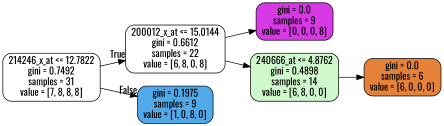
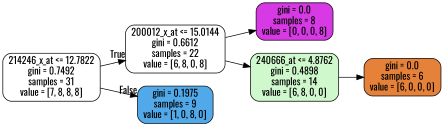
node "gini = 0.0 samples = 9 value = [0, 0, 0, 8]": label "gini = 0.0 samples = 9 value = [0, 0, 0, 8]" -> "gini = 0.0 samples = 8 value = [0, 0, 0, 8]"
